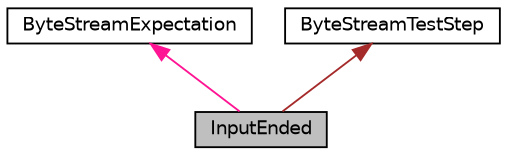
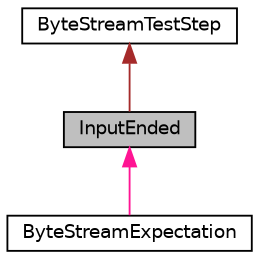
edge "InputEnded" -> "ByteStreamExpectation": reversed
